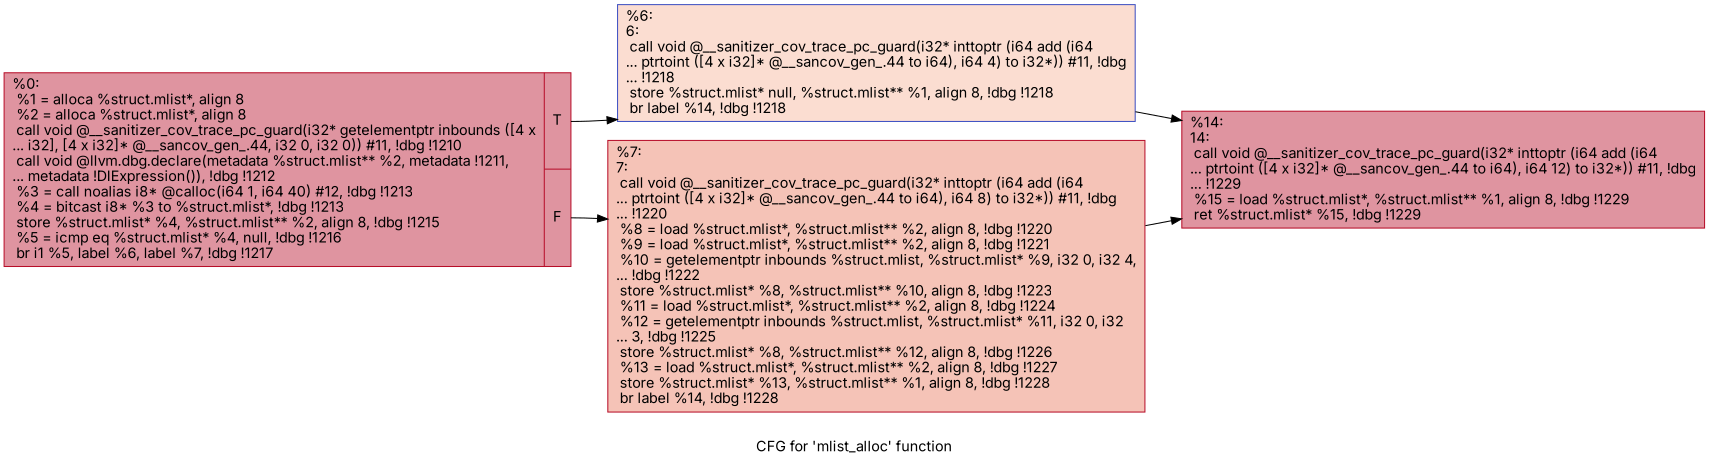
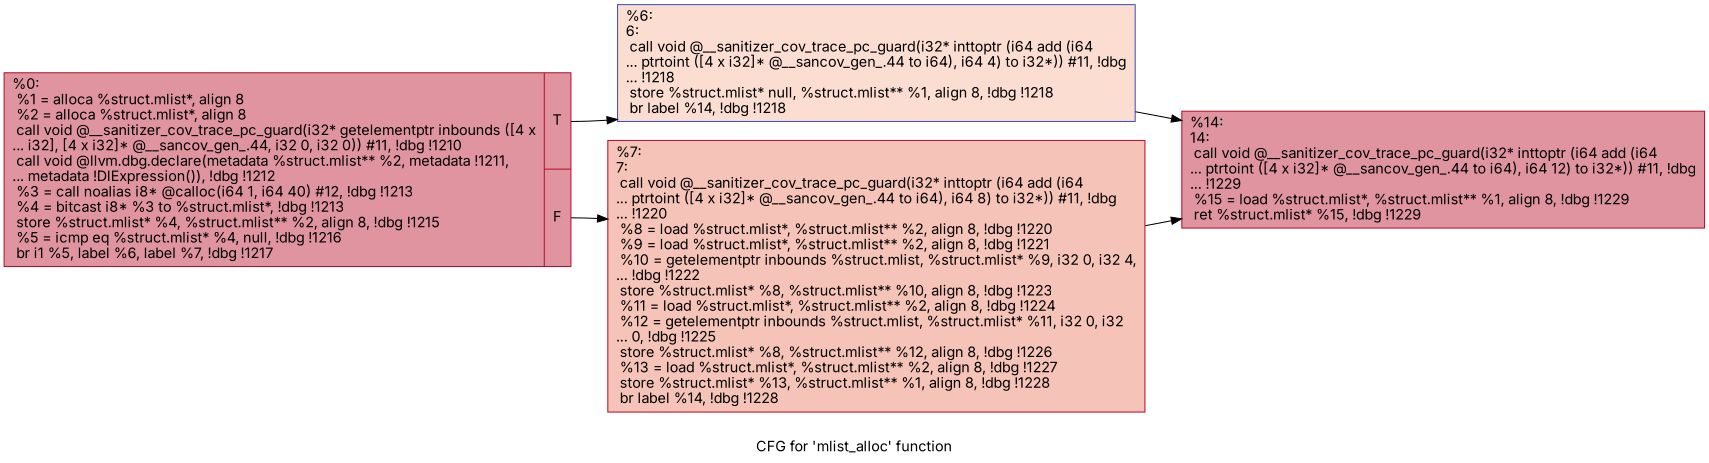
node "%7:": text "... 3, !dbg !1225" -> "... 0, !dbg !1225"
